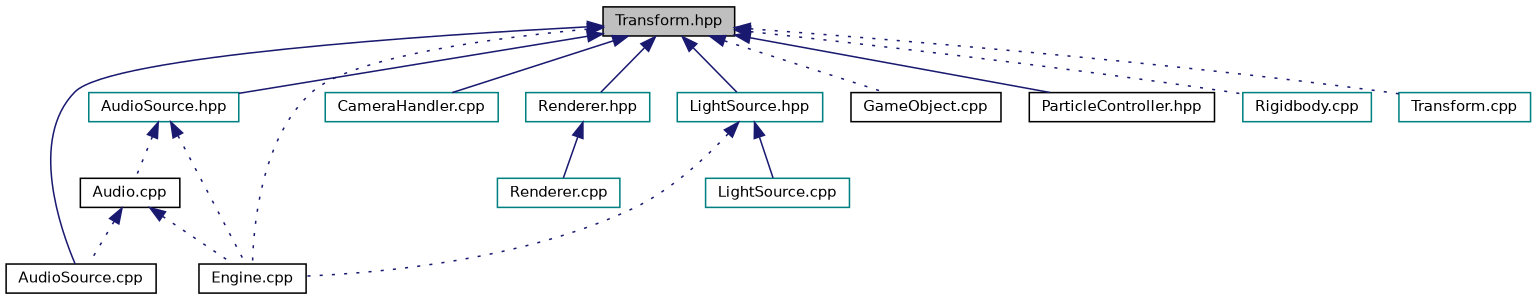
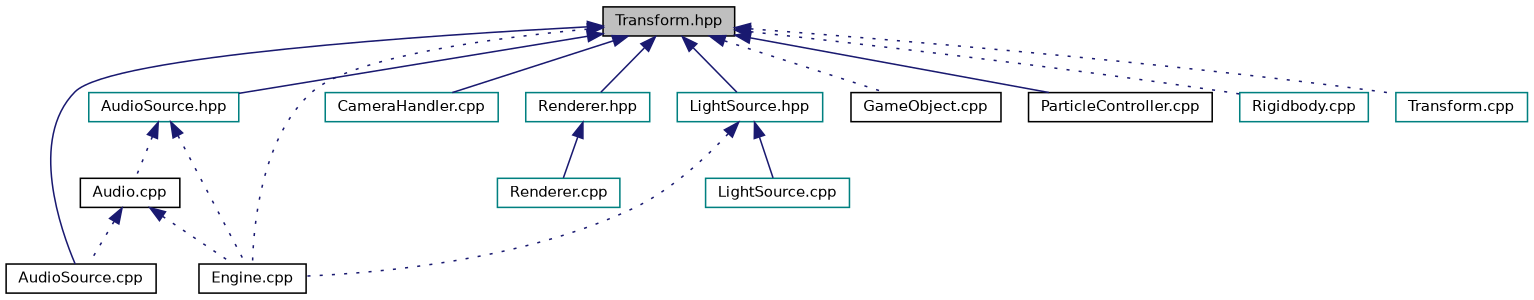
node "ParticleController.hpp": label "ParticleController.hpp" -> "ParticleController.cpp"
